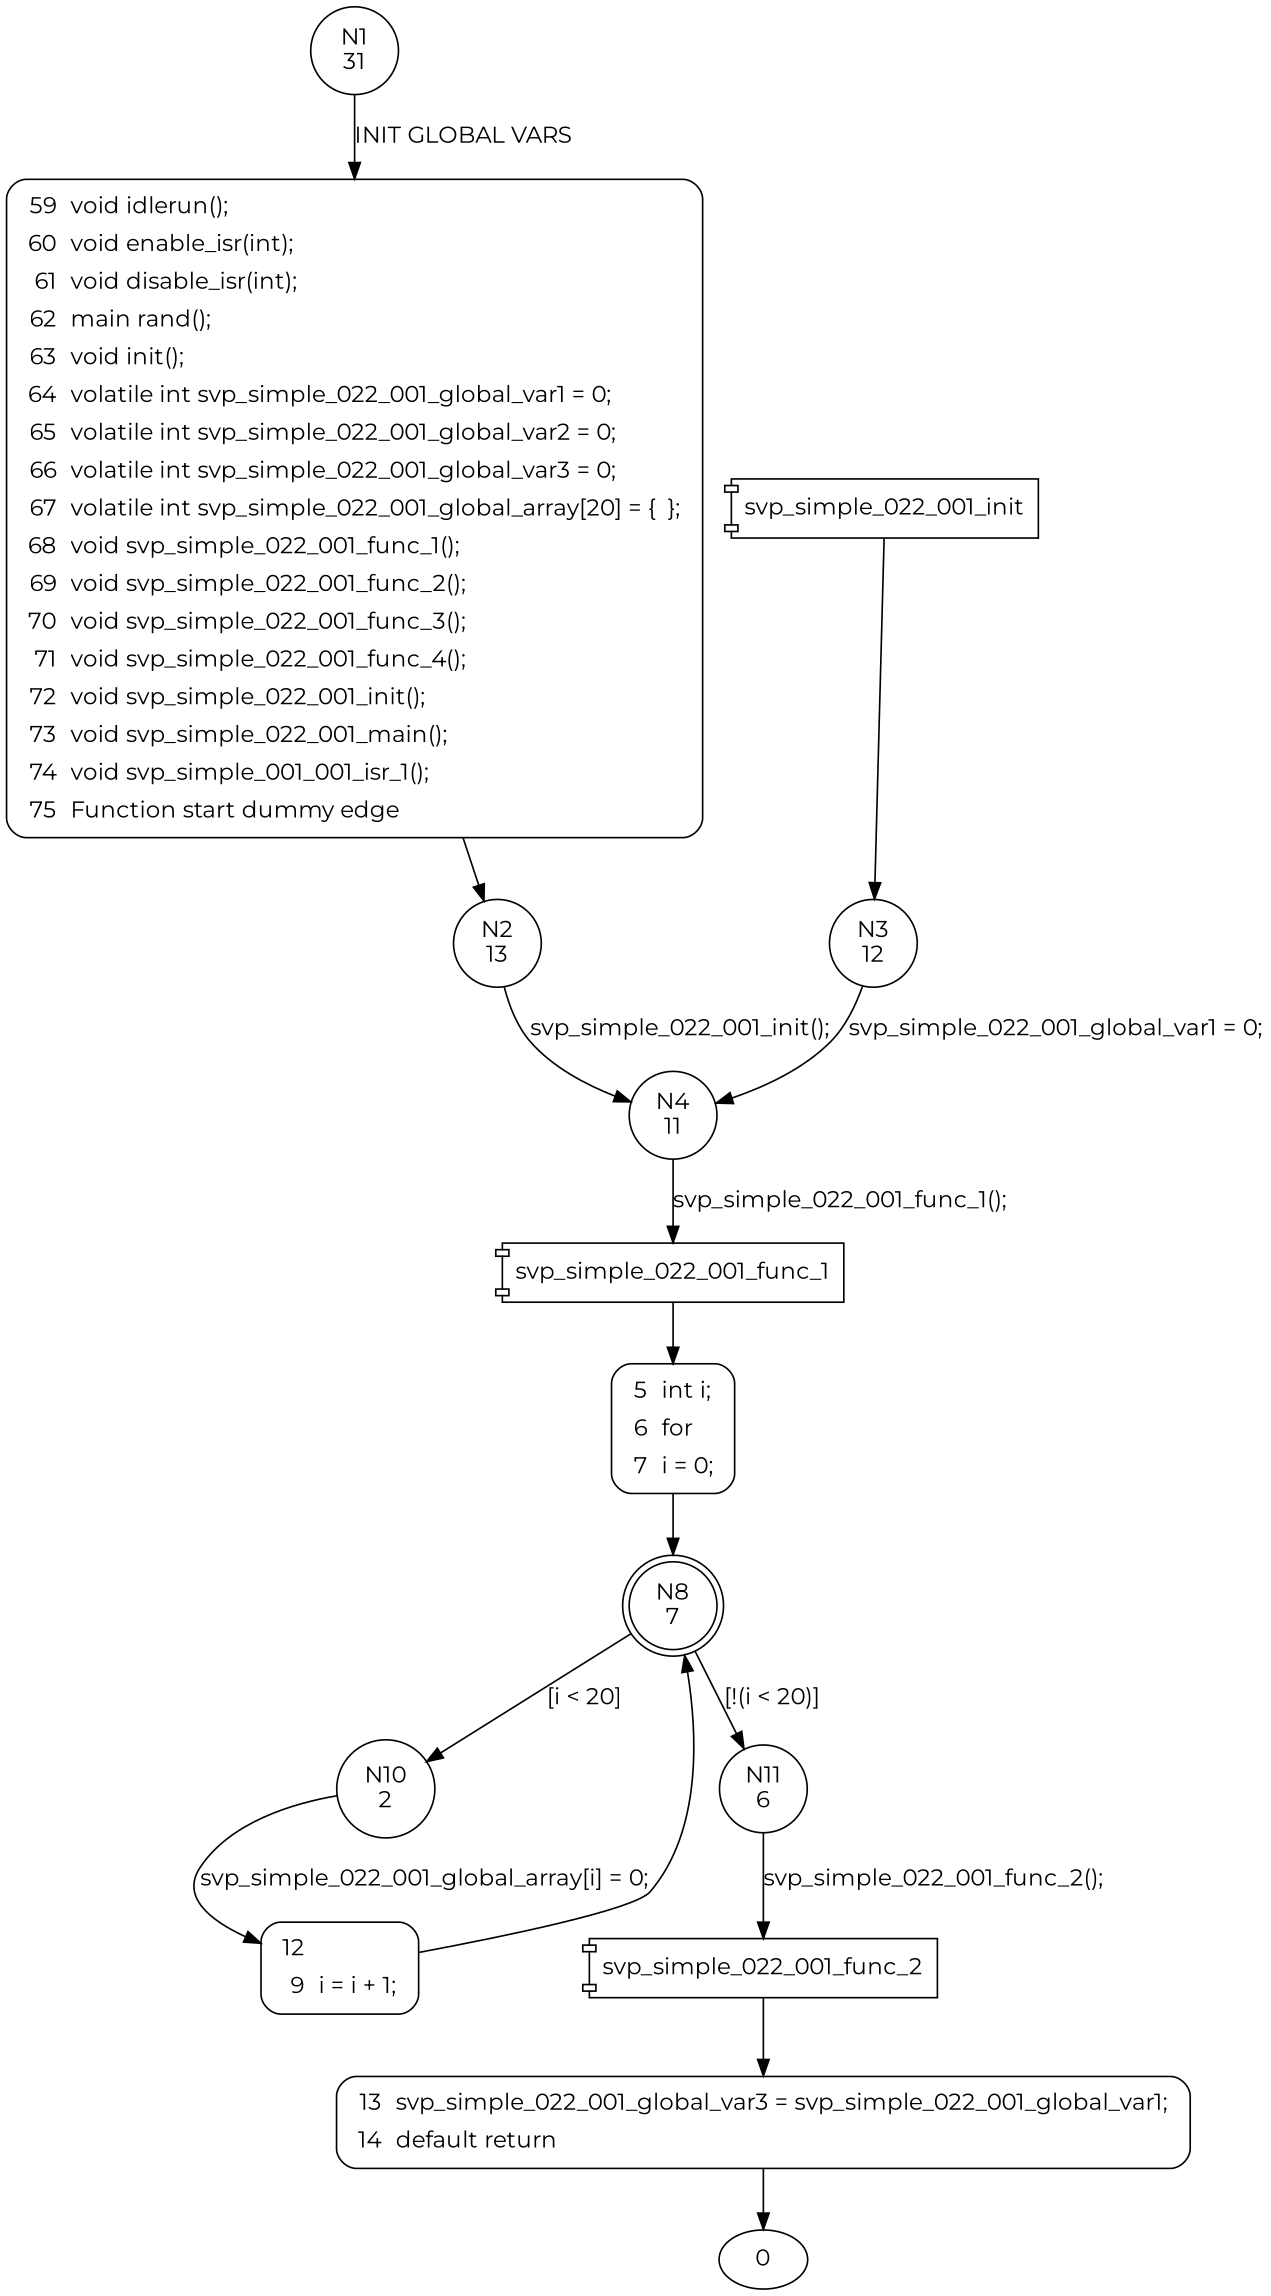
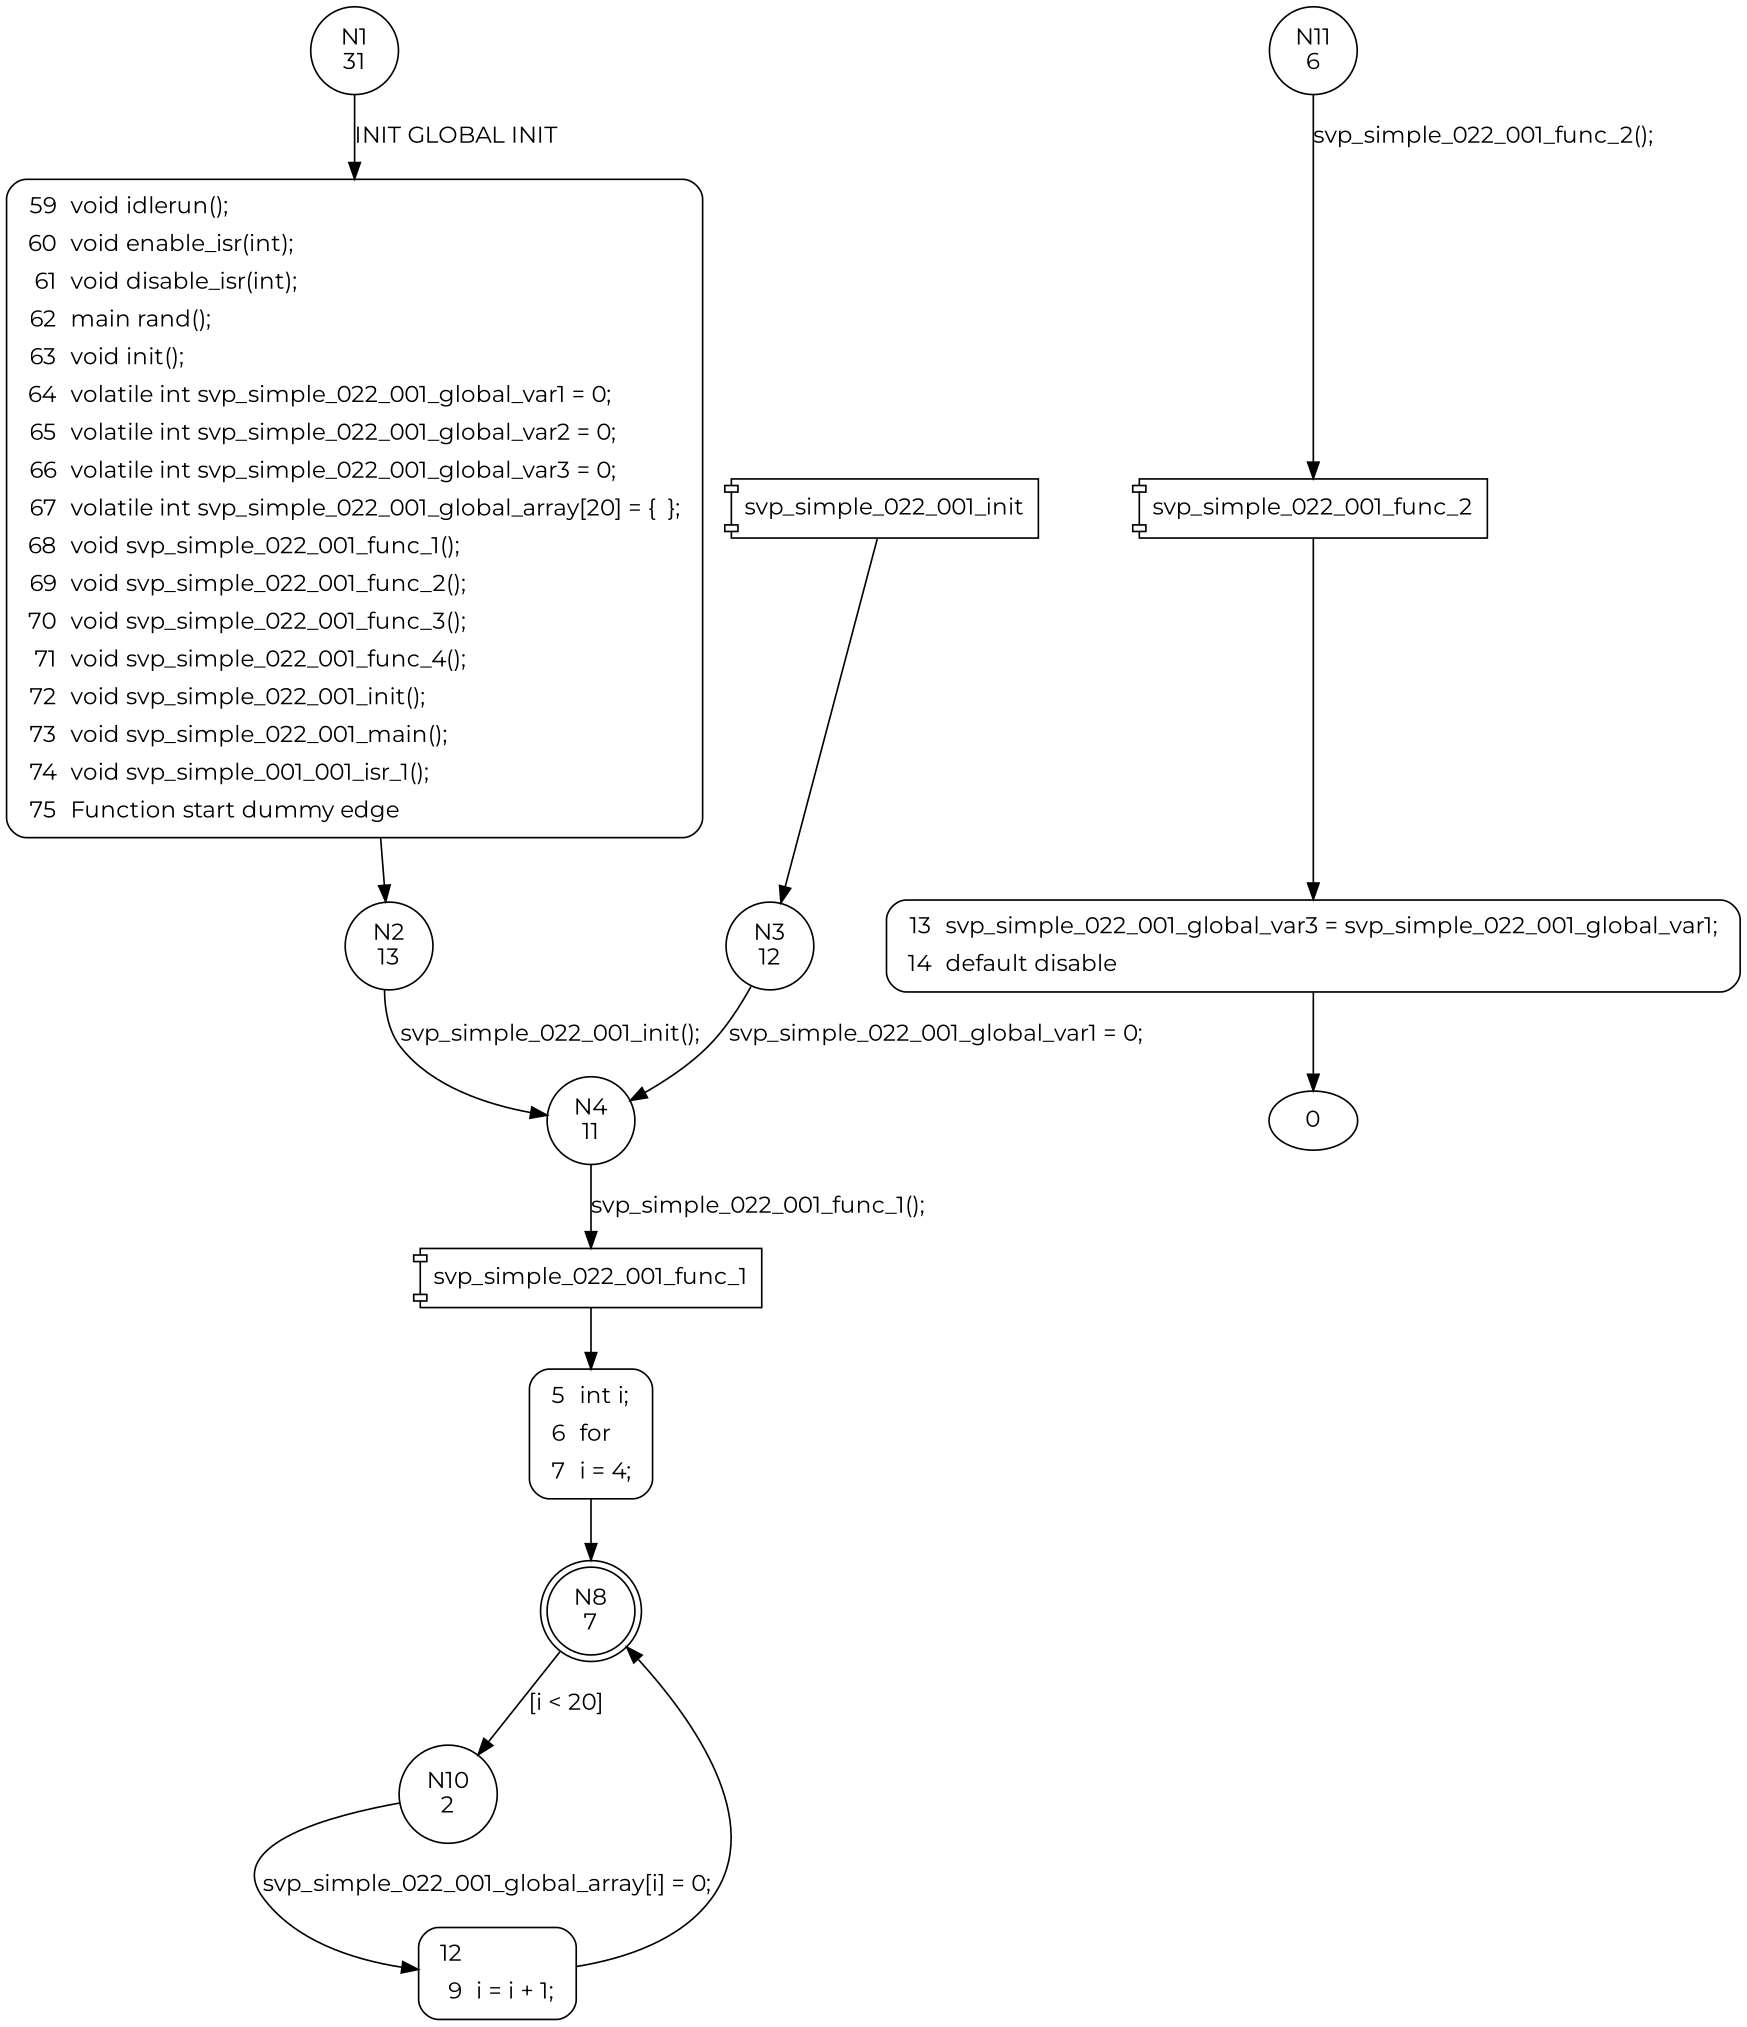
edge "N1 31" -> "59": label "INIT GLOBAL VARS" -> "INIT GLOBAL INIT"
node "5": text "i = 0;" -> "i = 4;"
edge "N8 7" -> "N11 6": removed, label "[!(i < 20)]"
node "13": text "default return" -> "default disable"
